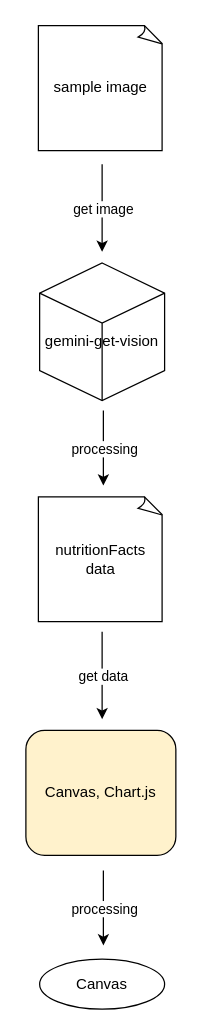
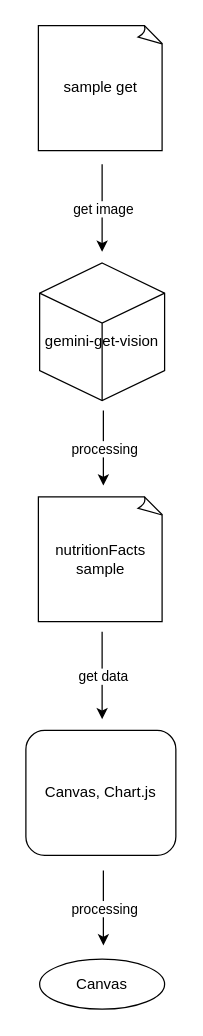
node "sample image": label "sample image" -> "sample get"
node "nutritionFacts data": label "nutritionFacts data" -> "nutritionFacts sample"
node "Canvas, Chart.js": fillcolor #fff2cc -> #ffffff
